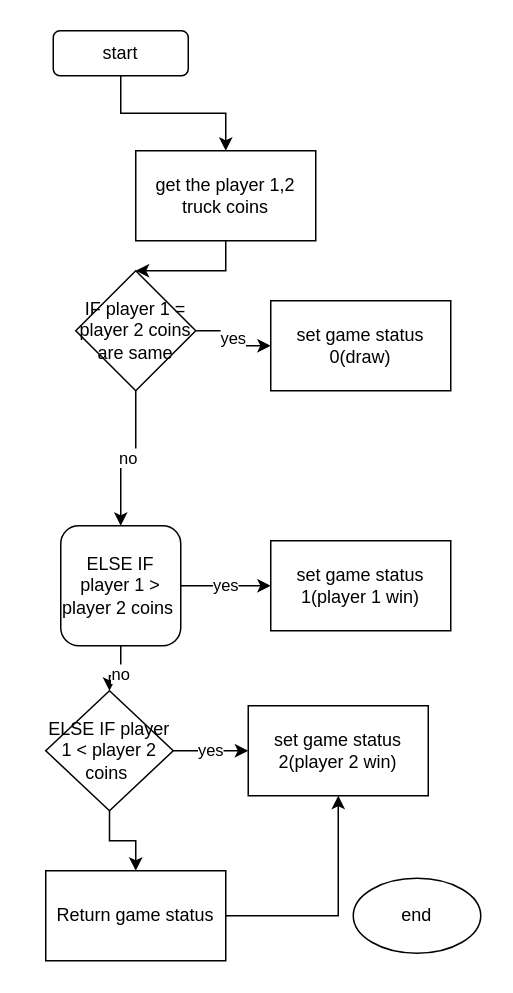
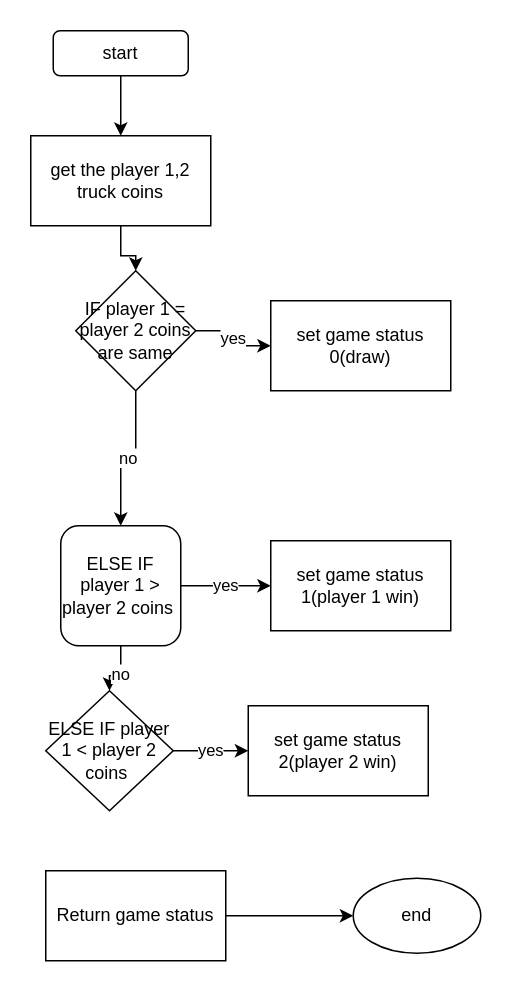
node "get the player 1,2 truck coins": moved (226, 196) -> (121, 181)
edge "ELSE IF player 1 < player 2 coins" -> "Return game status": removed
edge "Return game status" -> "set game status 2(player 2 win)": now "Return game status" -> "end"
